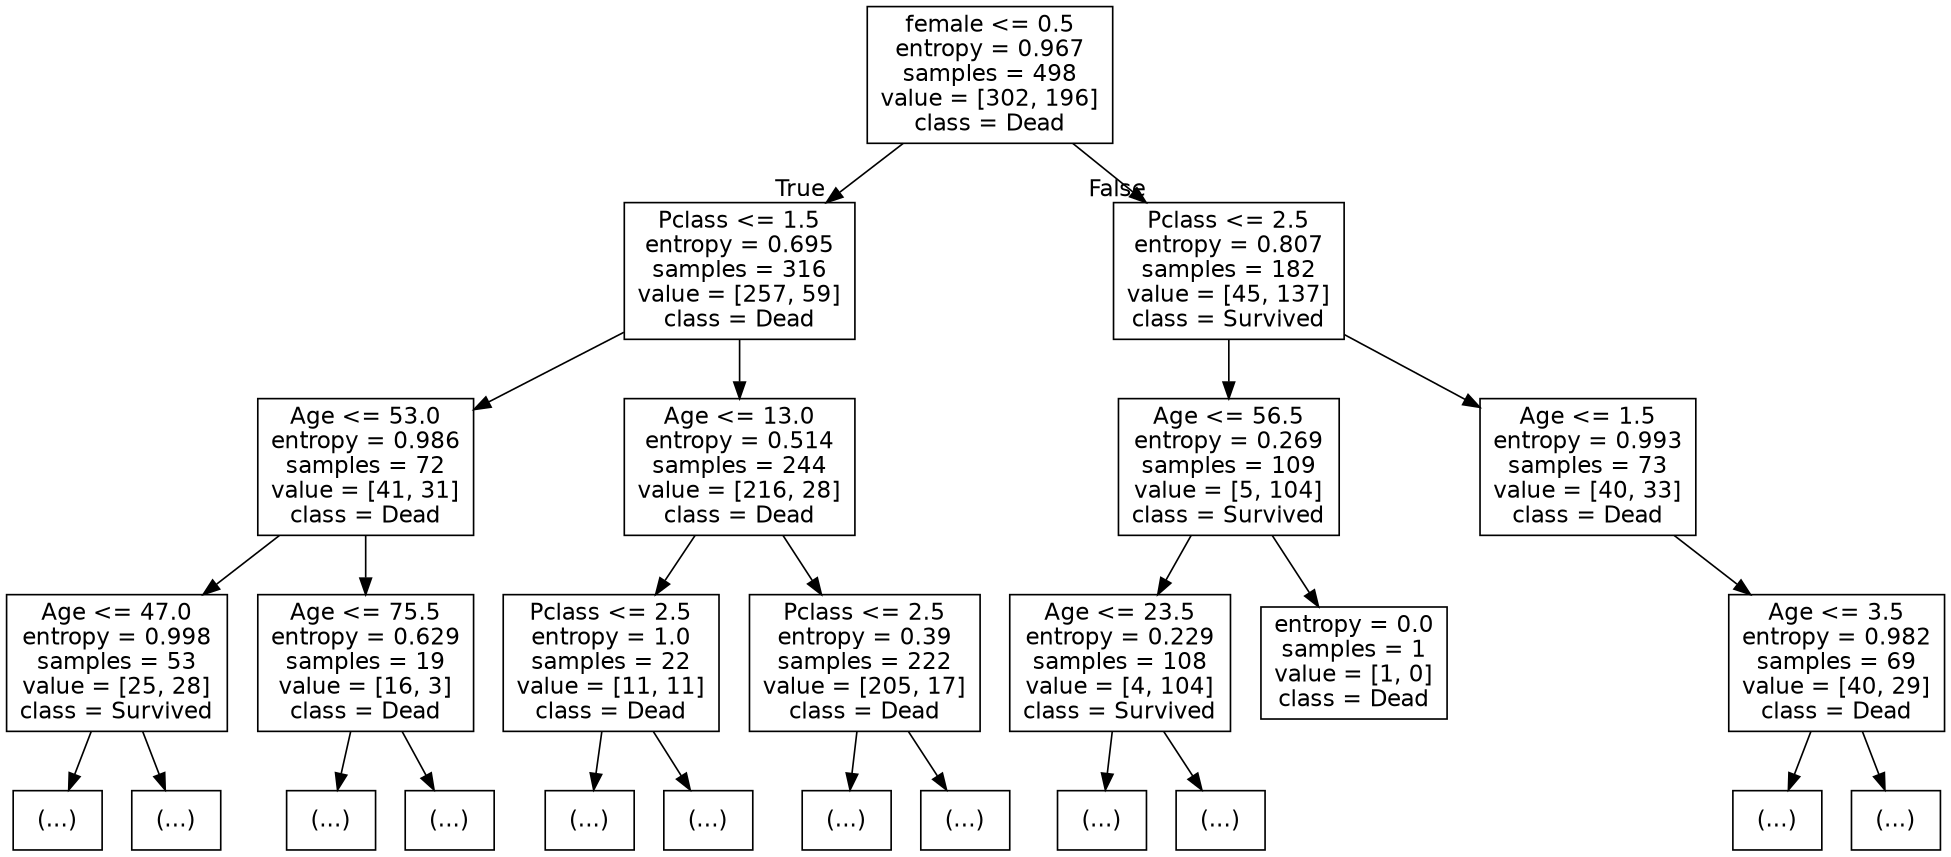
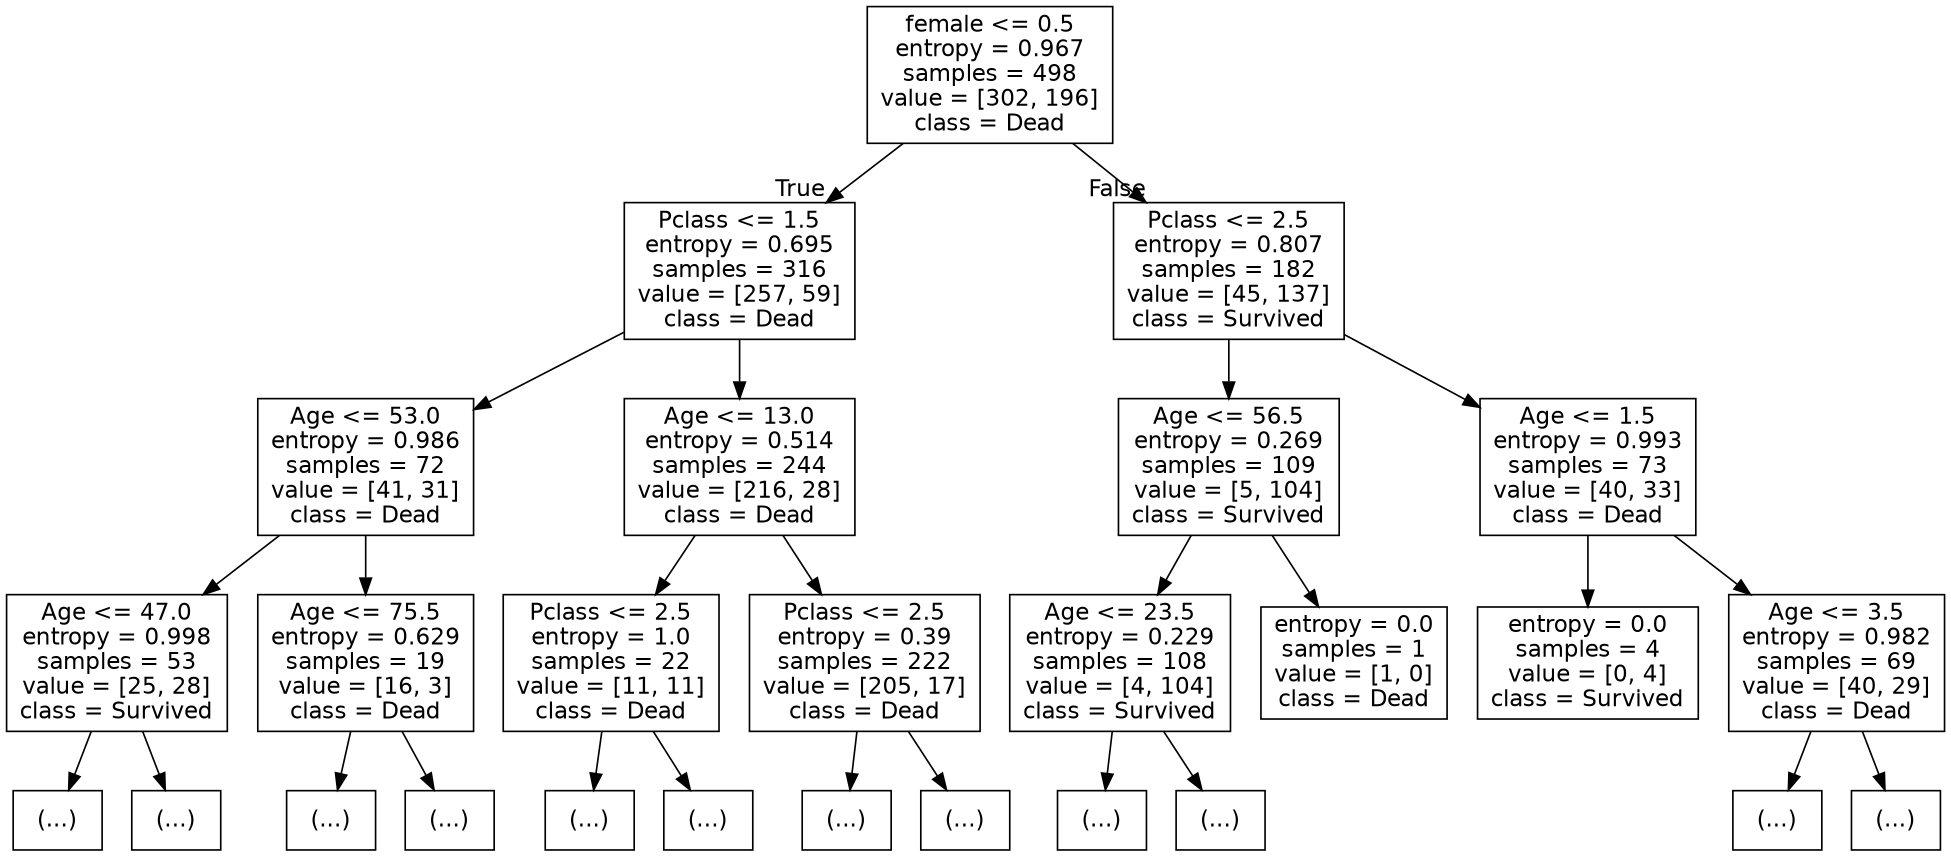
node "entropy = 0.0 samples = 4 value = [0, 4] class = Survived": added
